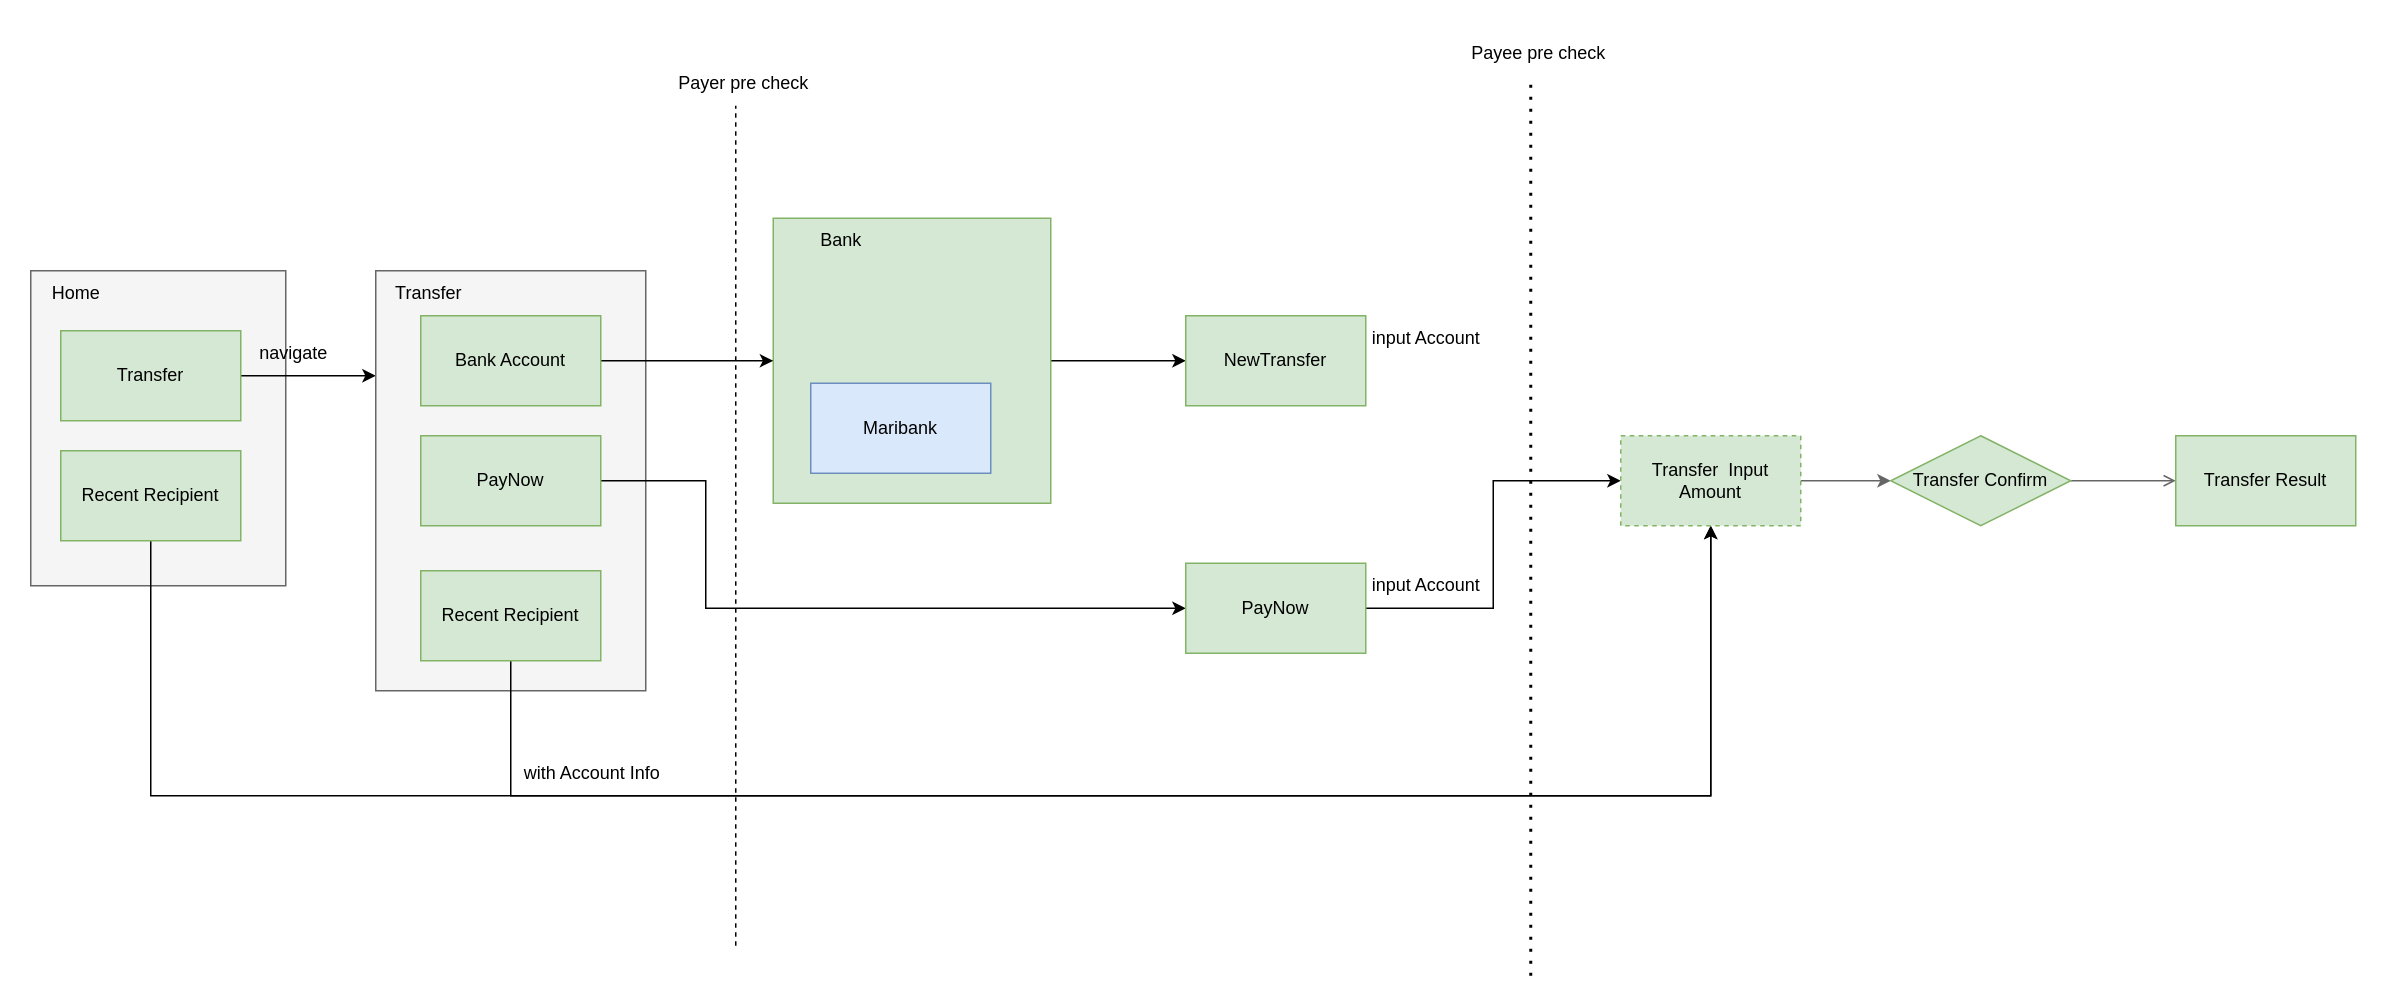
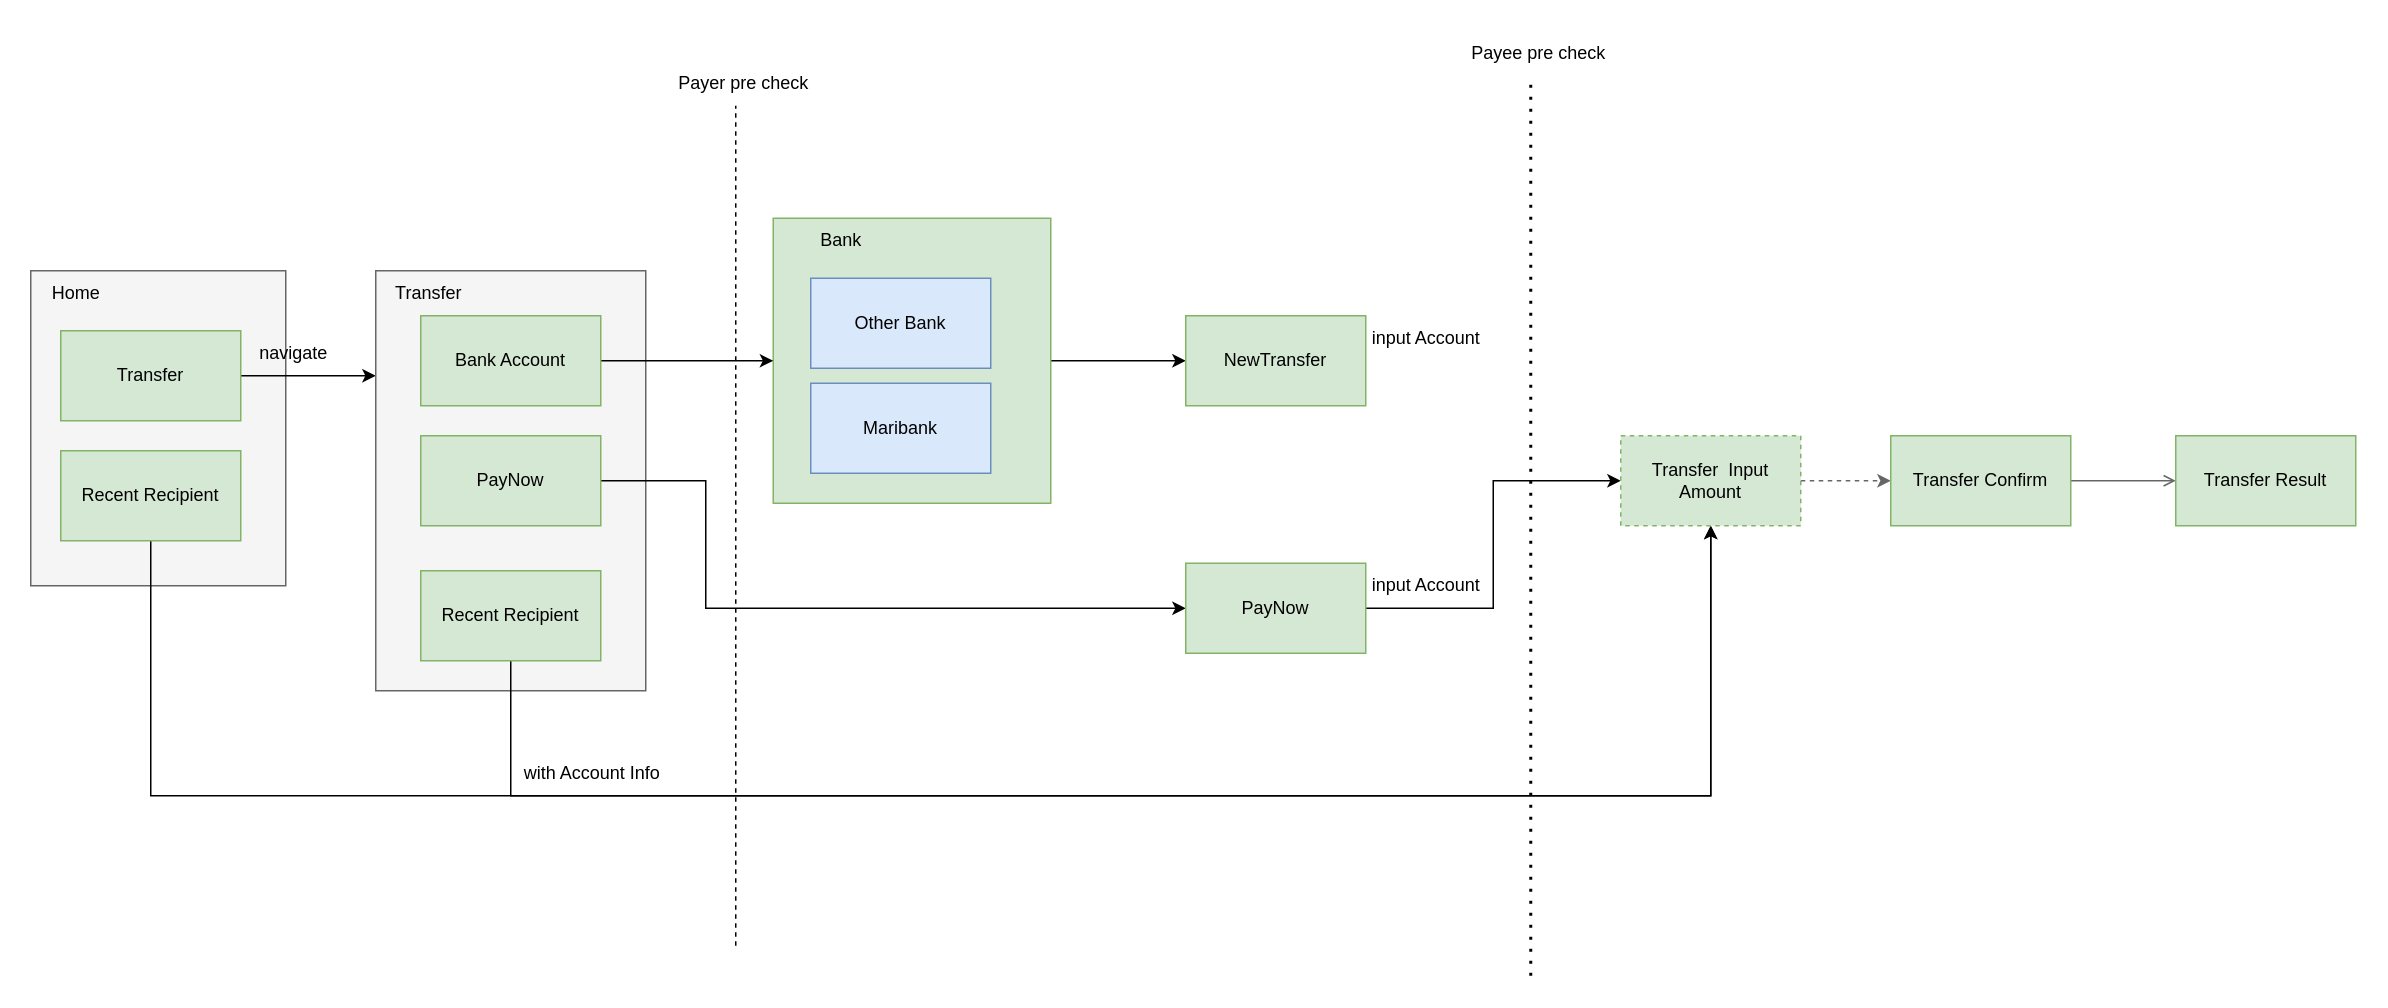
node "Other Bank": added
edge "Transfer Input Amount" -> "Transfer Confirm": style solid -> dashed
node "Transfer Confirm": shape diamond -> rectangle
